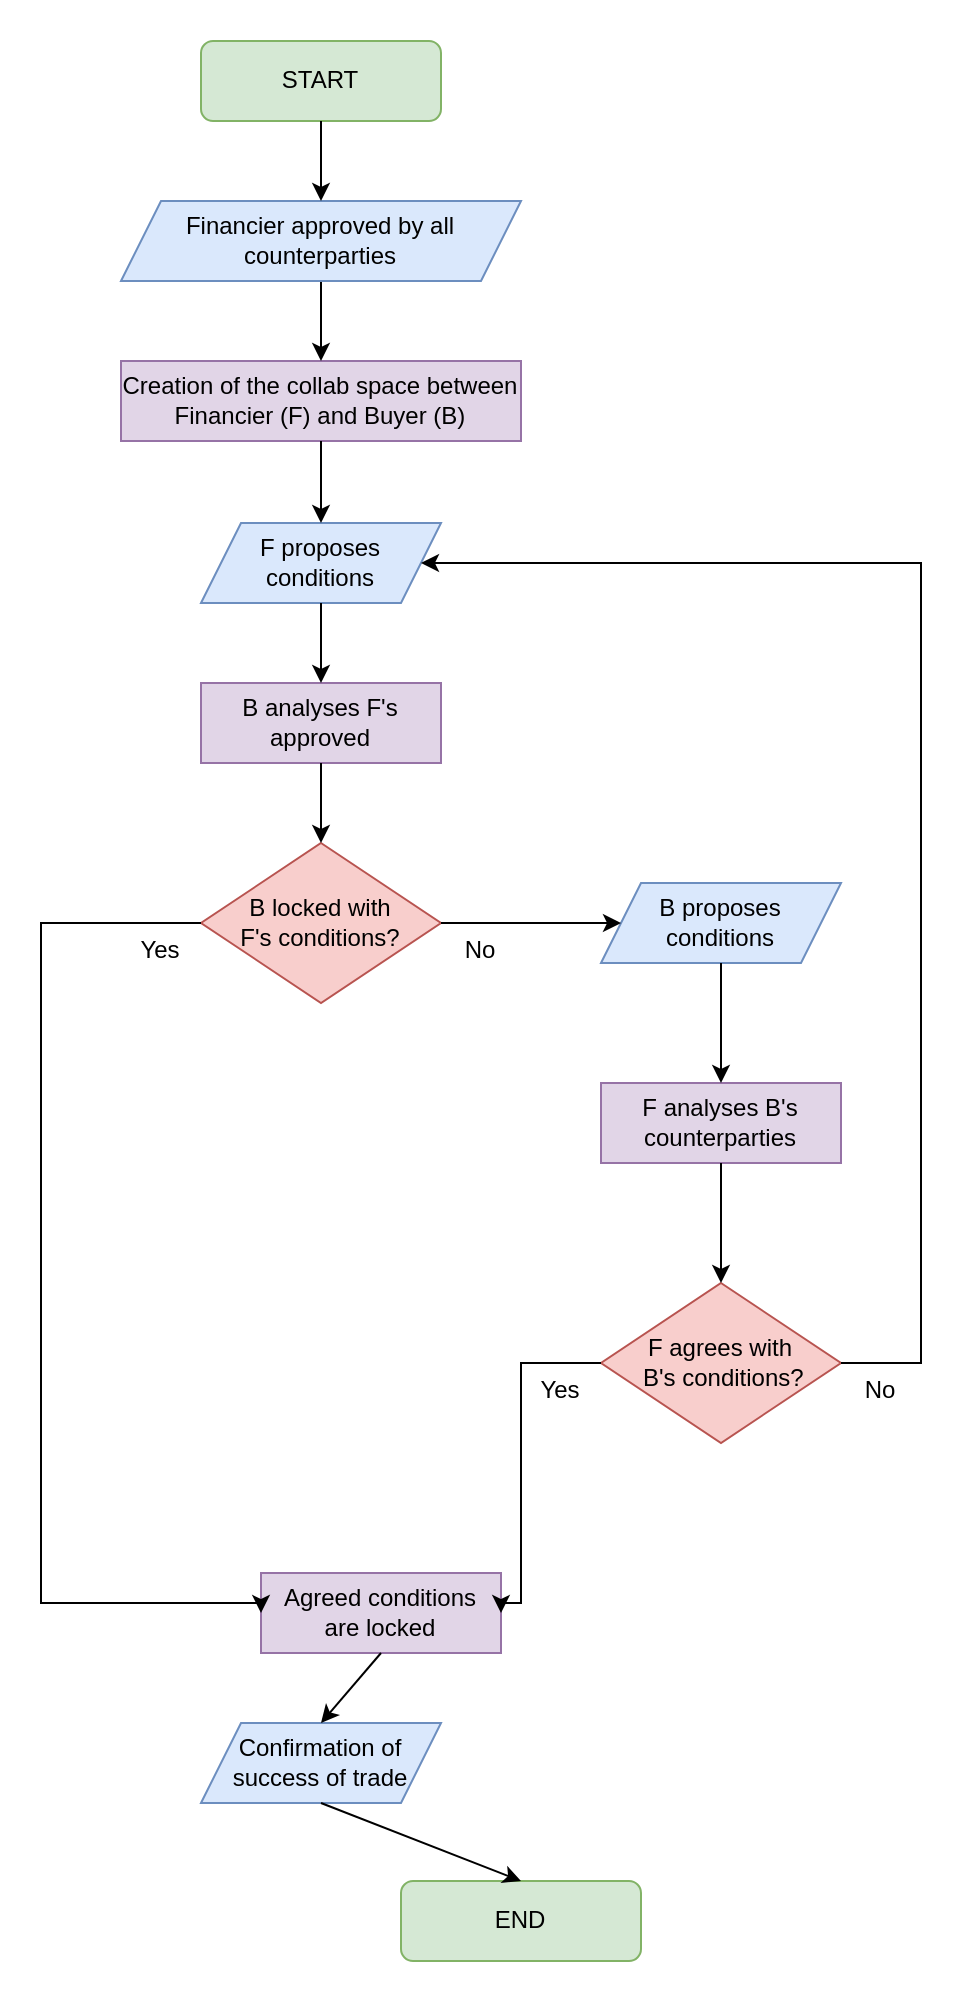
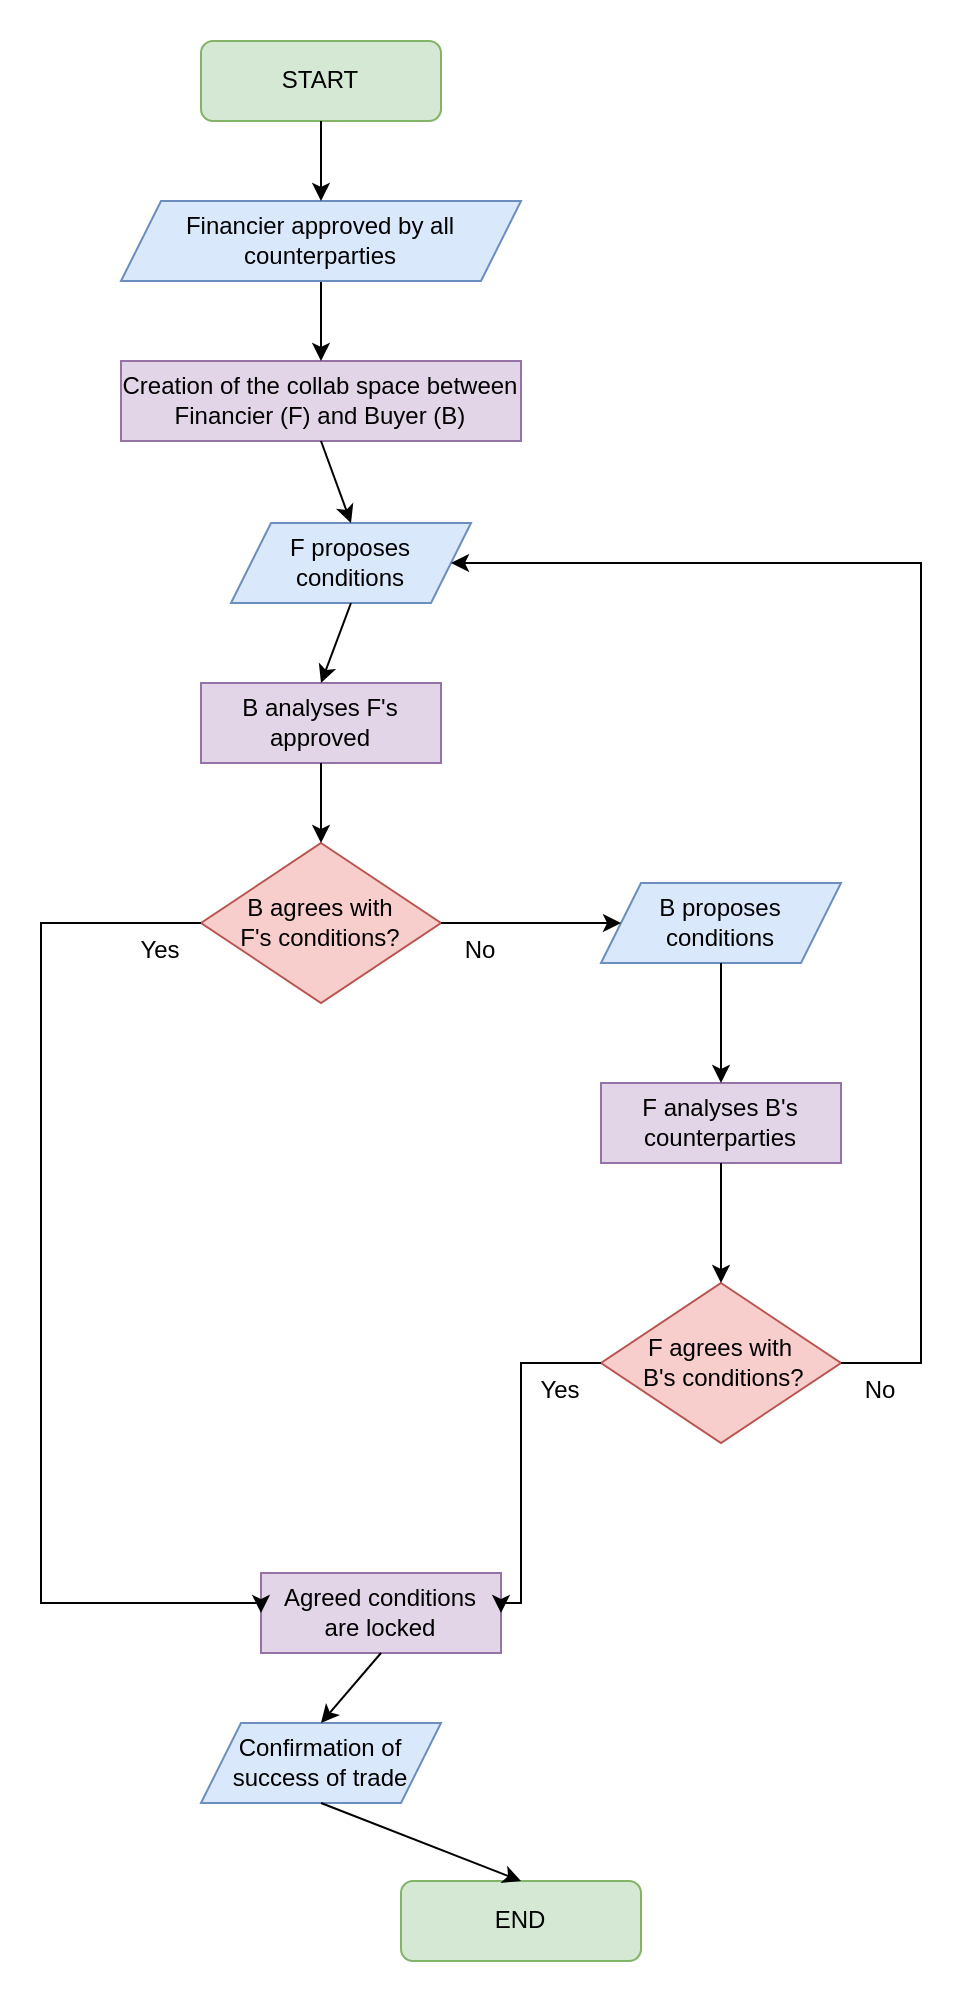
node "F proposes conditions": moved (321, 563) -> (351, 563)
node "B locked with F's conditions?": label "B locked with F's conditions?" -> "B agrees with F's conditions?"
